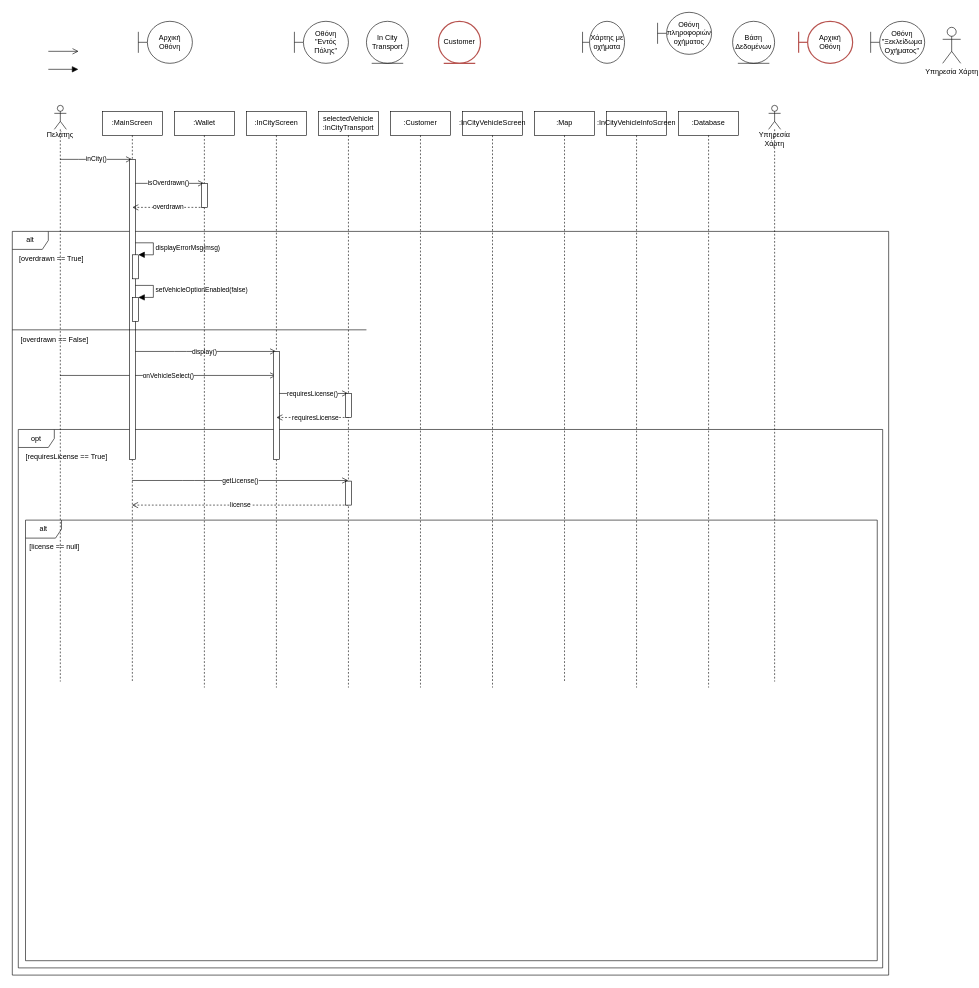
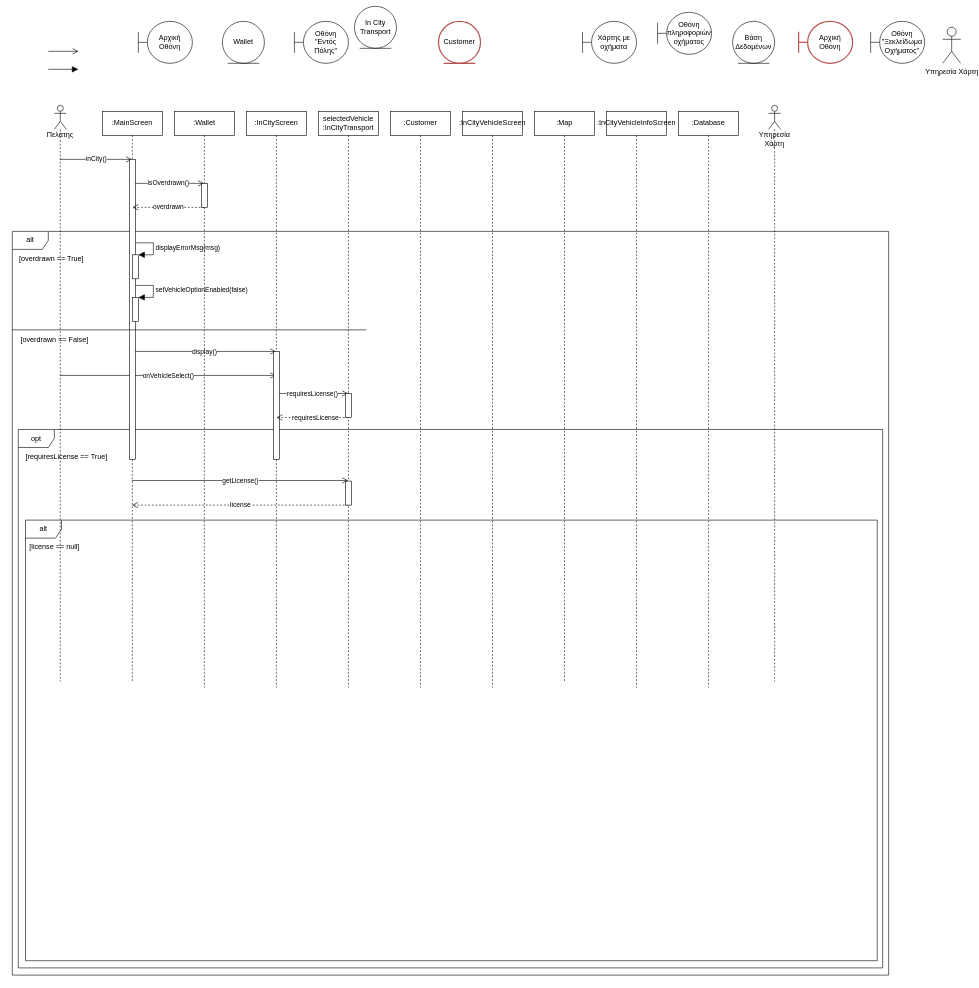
node "Wallet": added
node "In City Transport": moved (387, 42) -> (375, 27)
node "Χάρτης με οχήματα": size 42x42 -> 54x42
